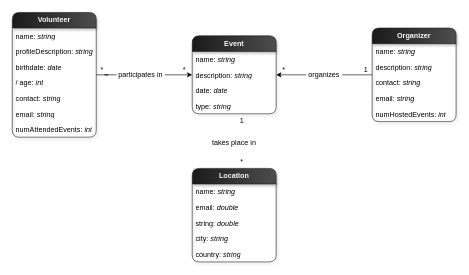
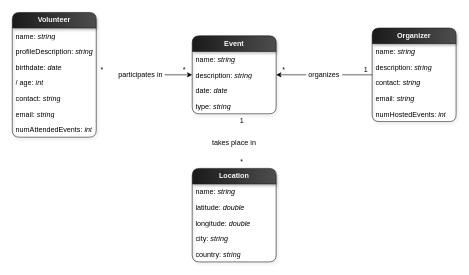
edge "Volunteer" -- "participates in": removed
node "email: double": label "email: double" -> "latitude: double"
node "string: double": label "string: double" -> "longitude: double"
